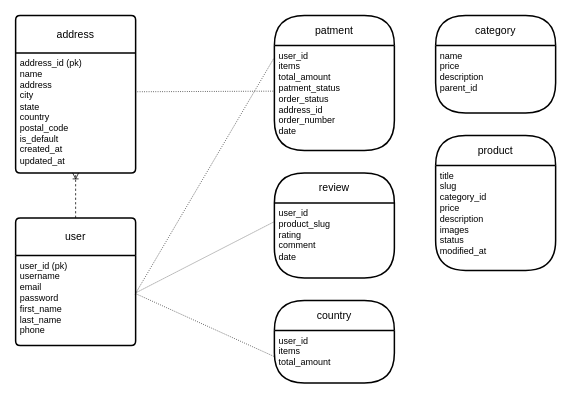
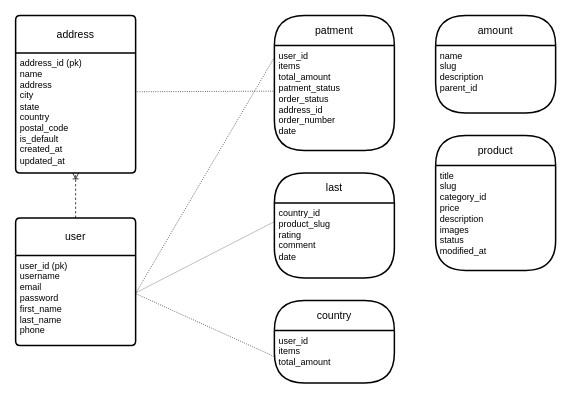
node "category": label "category" -> "amount"
node "name price description parent_id": label "name price description parent_id" -> "name slug description parent_id"
node "review": label "review" -> "last"
node "user_id product_slug rating comment date": label "user_id product_slug rating comment date" -> "country_id product_slug rating comment date"
